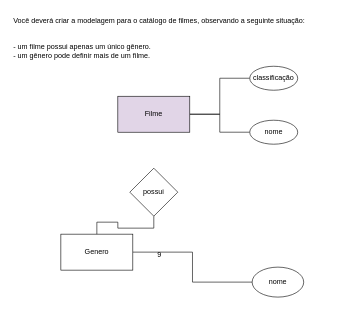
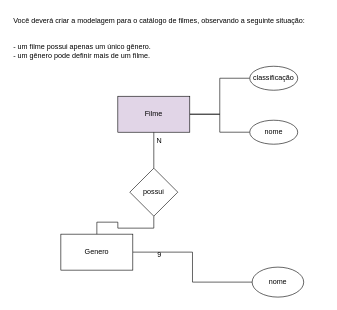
node "N": added
edge "Filme" -- "possui": added
